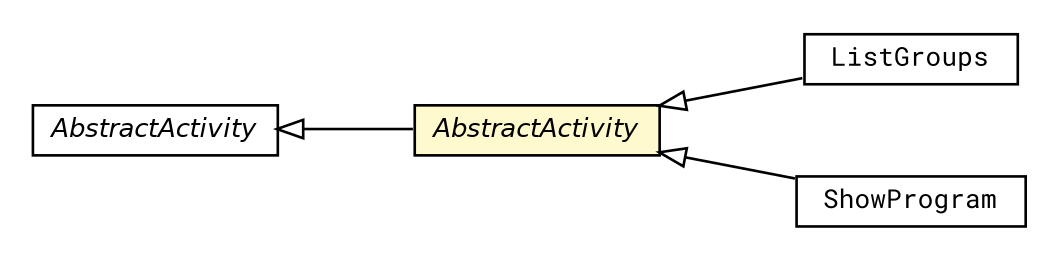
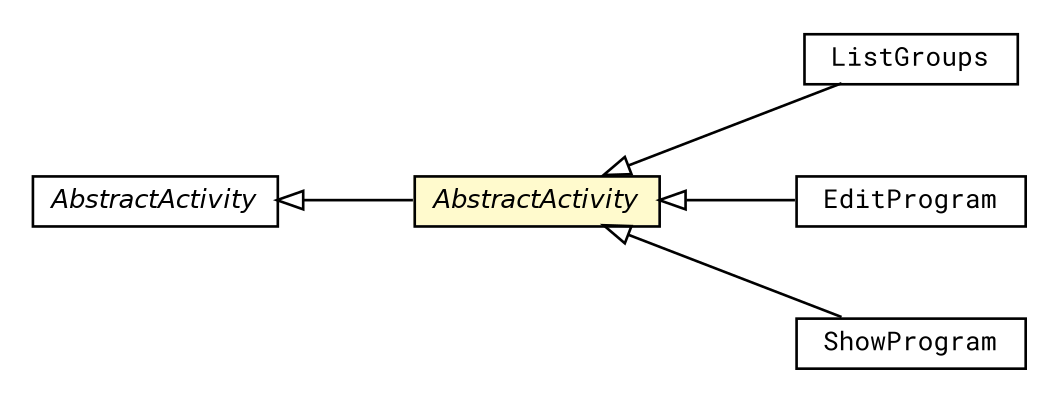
node "EditProgram": added
